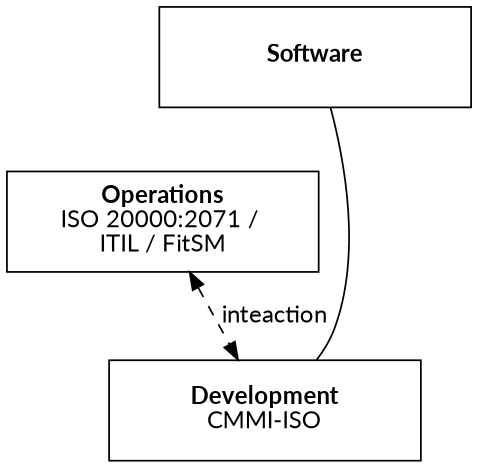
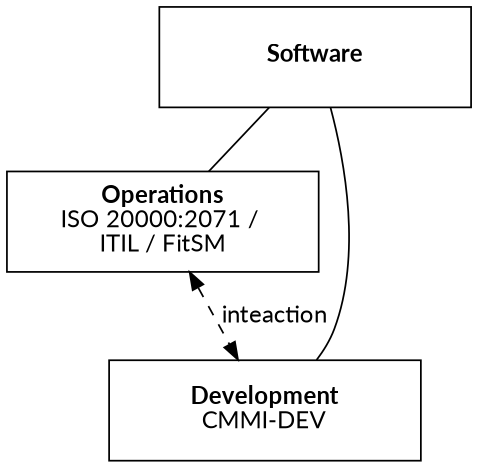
edge "Software" -- "Operations": added
node "Development": text "CMMI-ISO" -> "CMMI-DEV"
